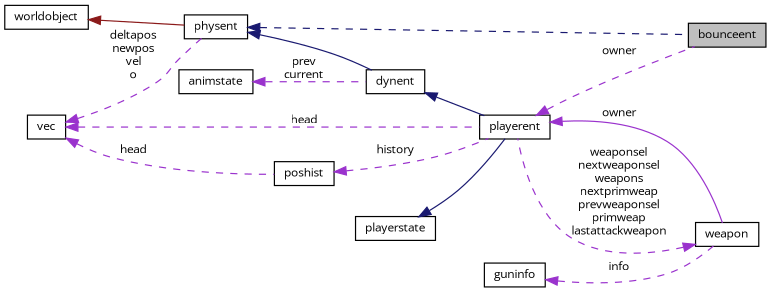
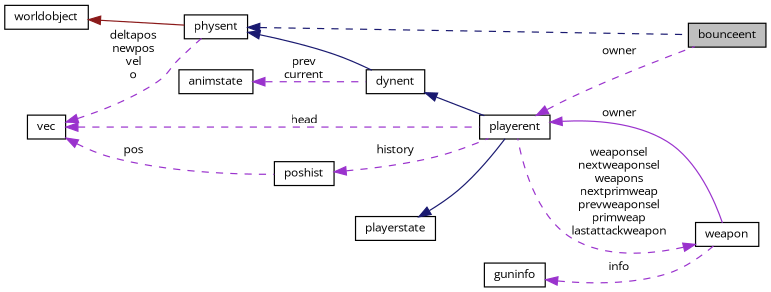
edge "poshist" -> "vec": label "head" -> "pos"
